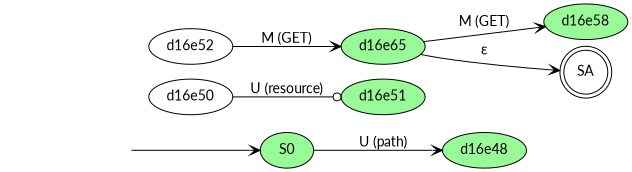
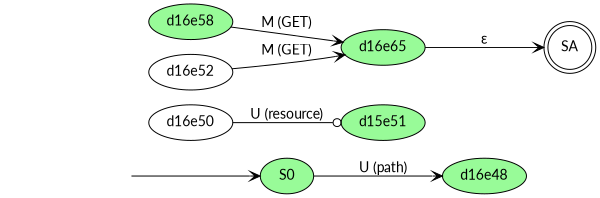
edge "d16e65" -> "d16e58": reversed
node "d16e51": label "d16e51" -> "d15e51"
